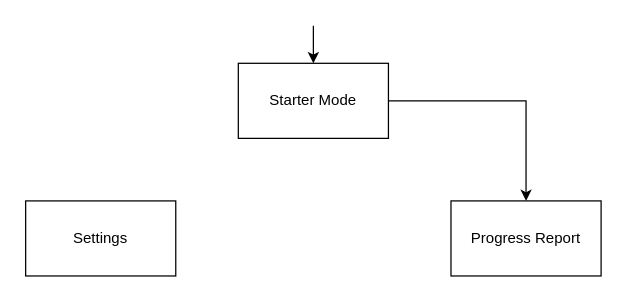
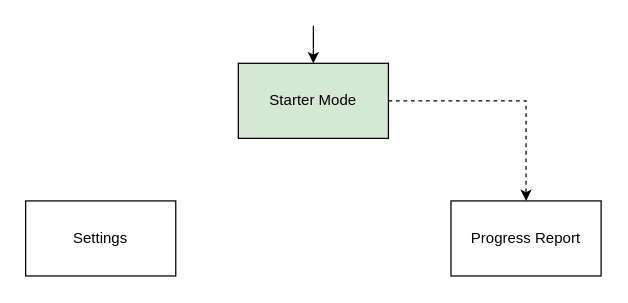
node "Starter Mode": fillcolor #ffffff -> #d5e8d4
edge "Starter Mode" -> "Progress Report": style solid -> dashed
